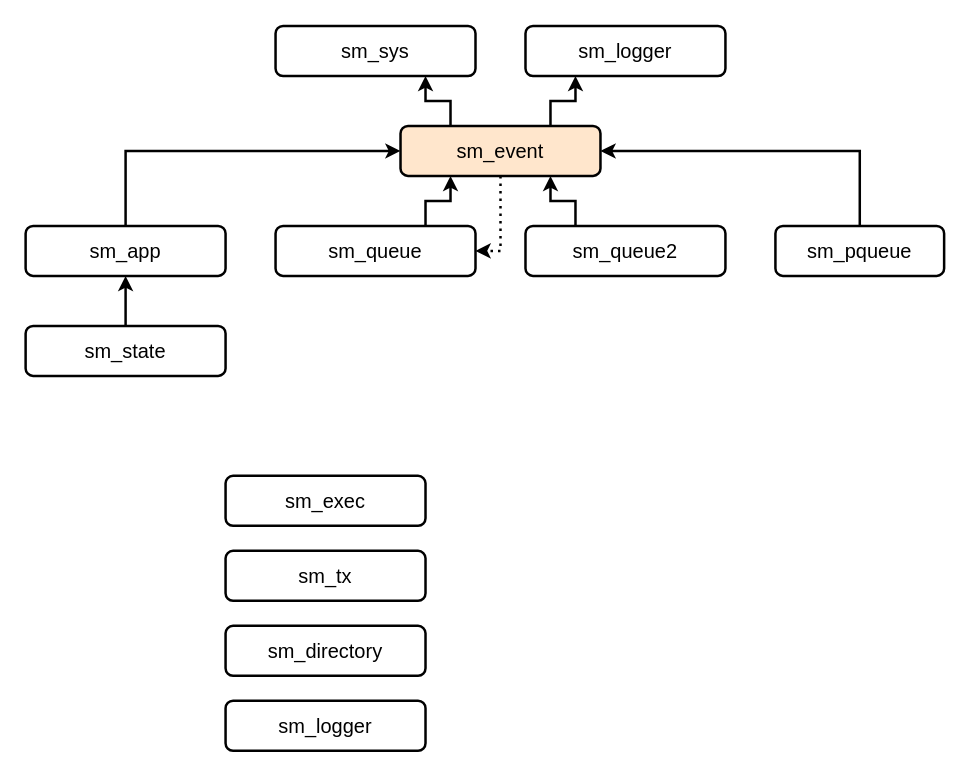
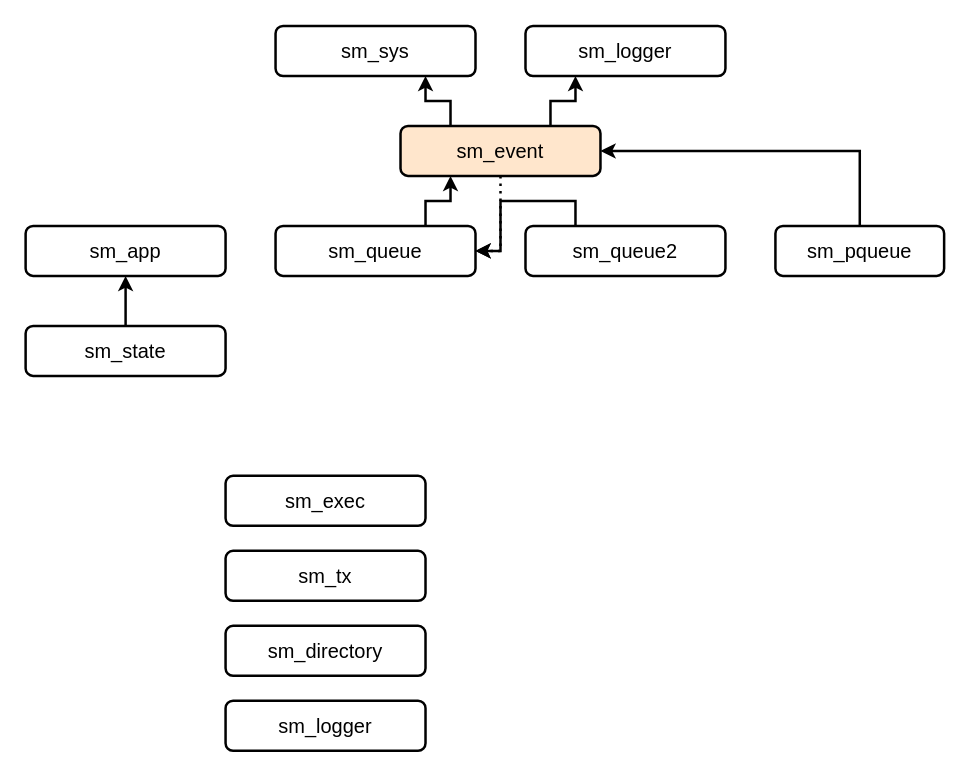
edge "sm_app" -> "sm_event": removed
edge "sm_queue2" -> "sm_event": now "sm_queue2" -> "sm_queue"
